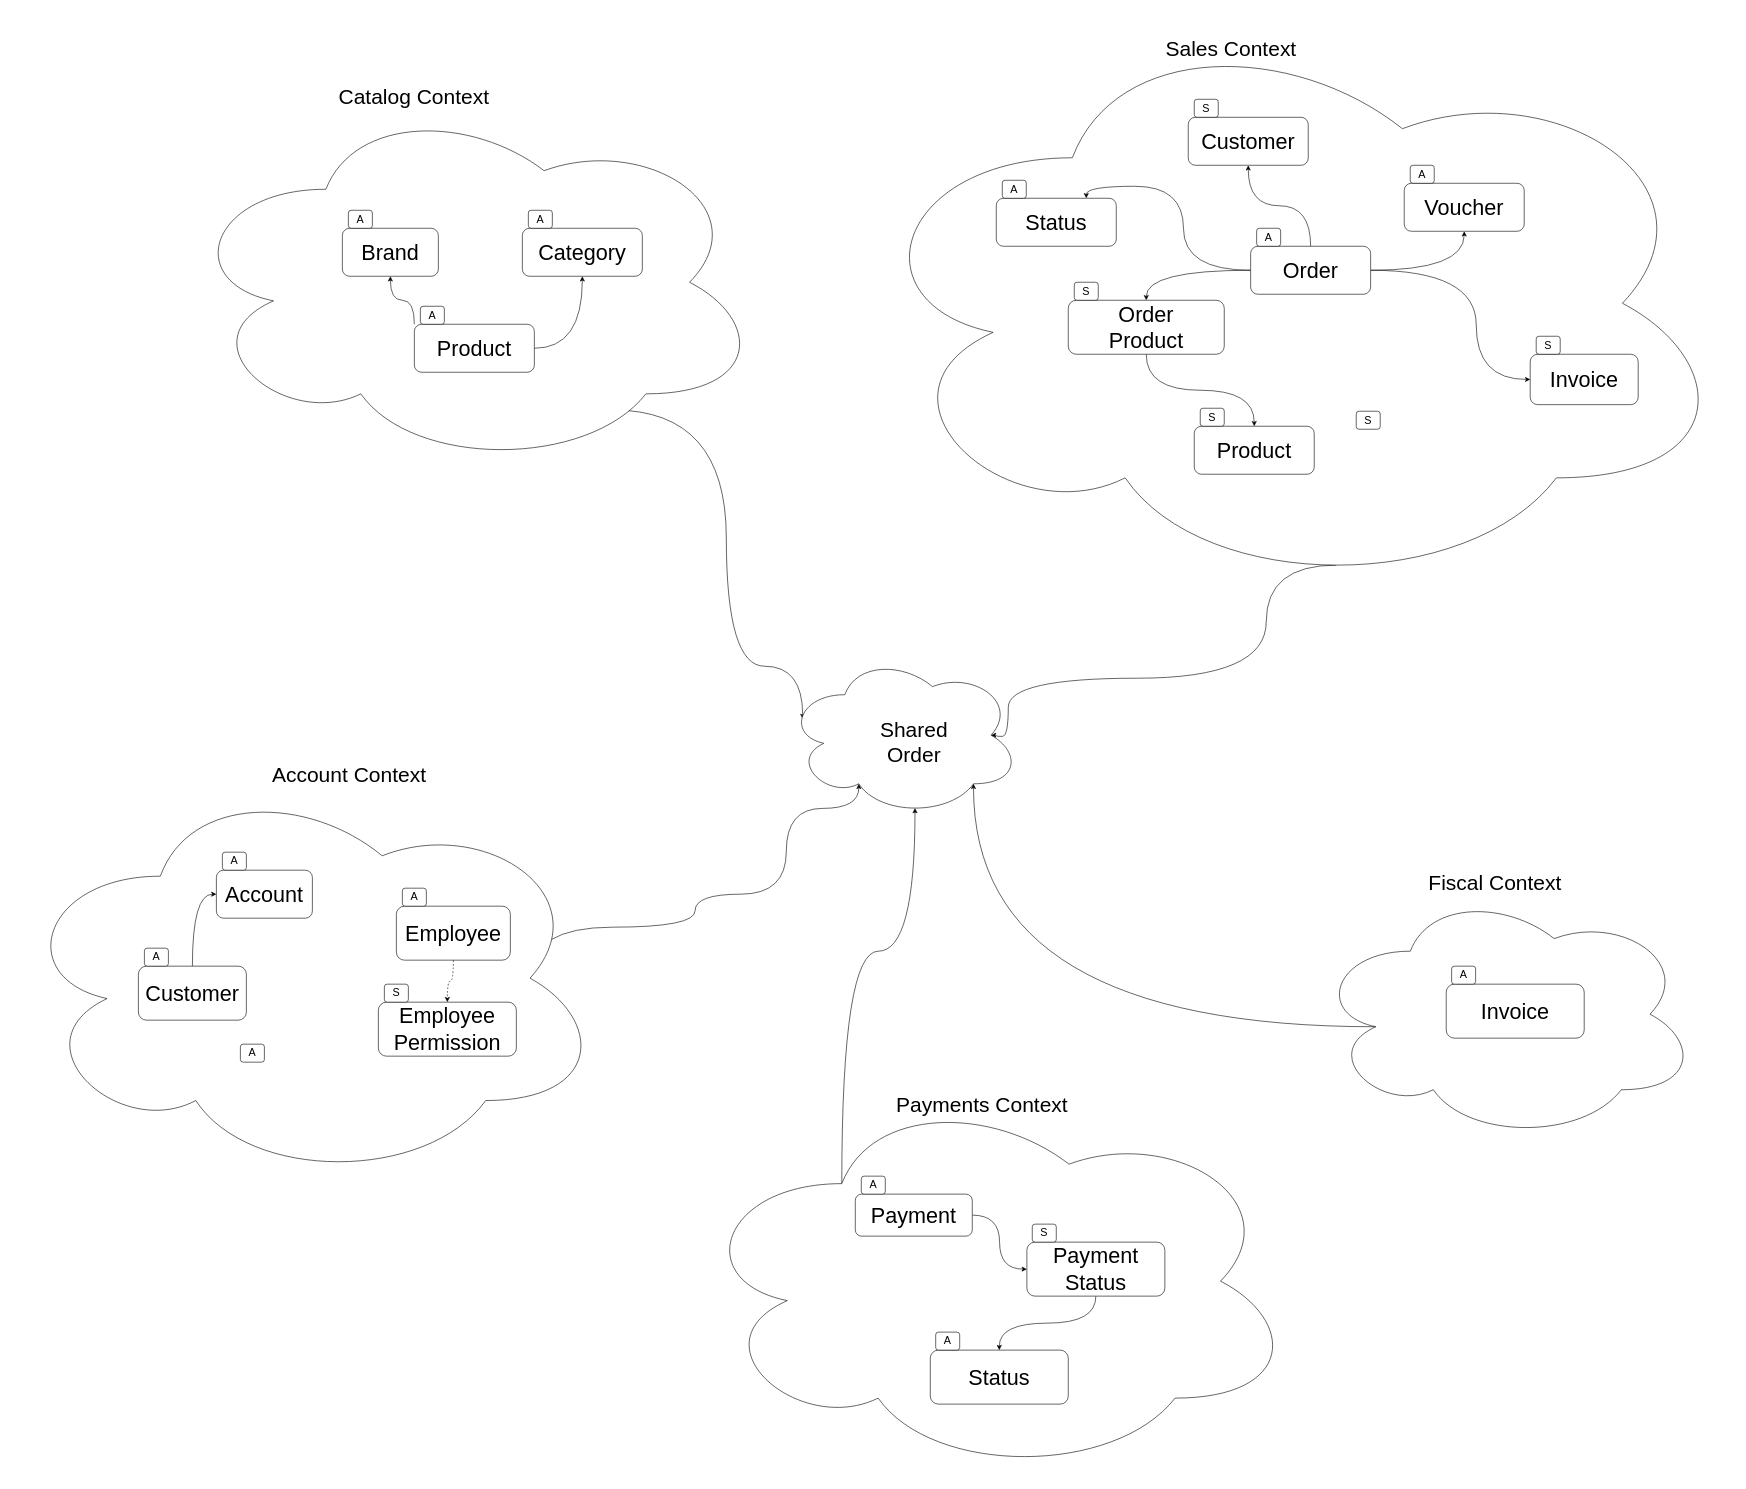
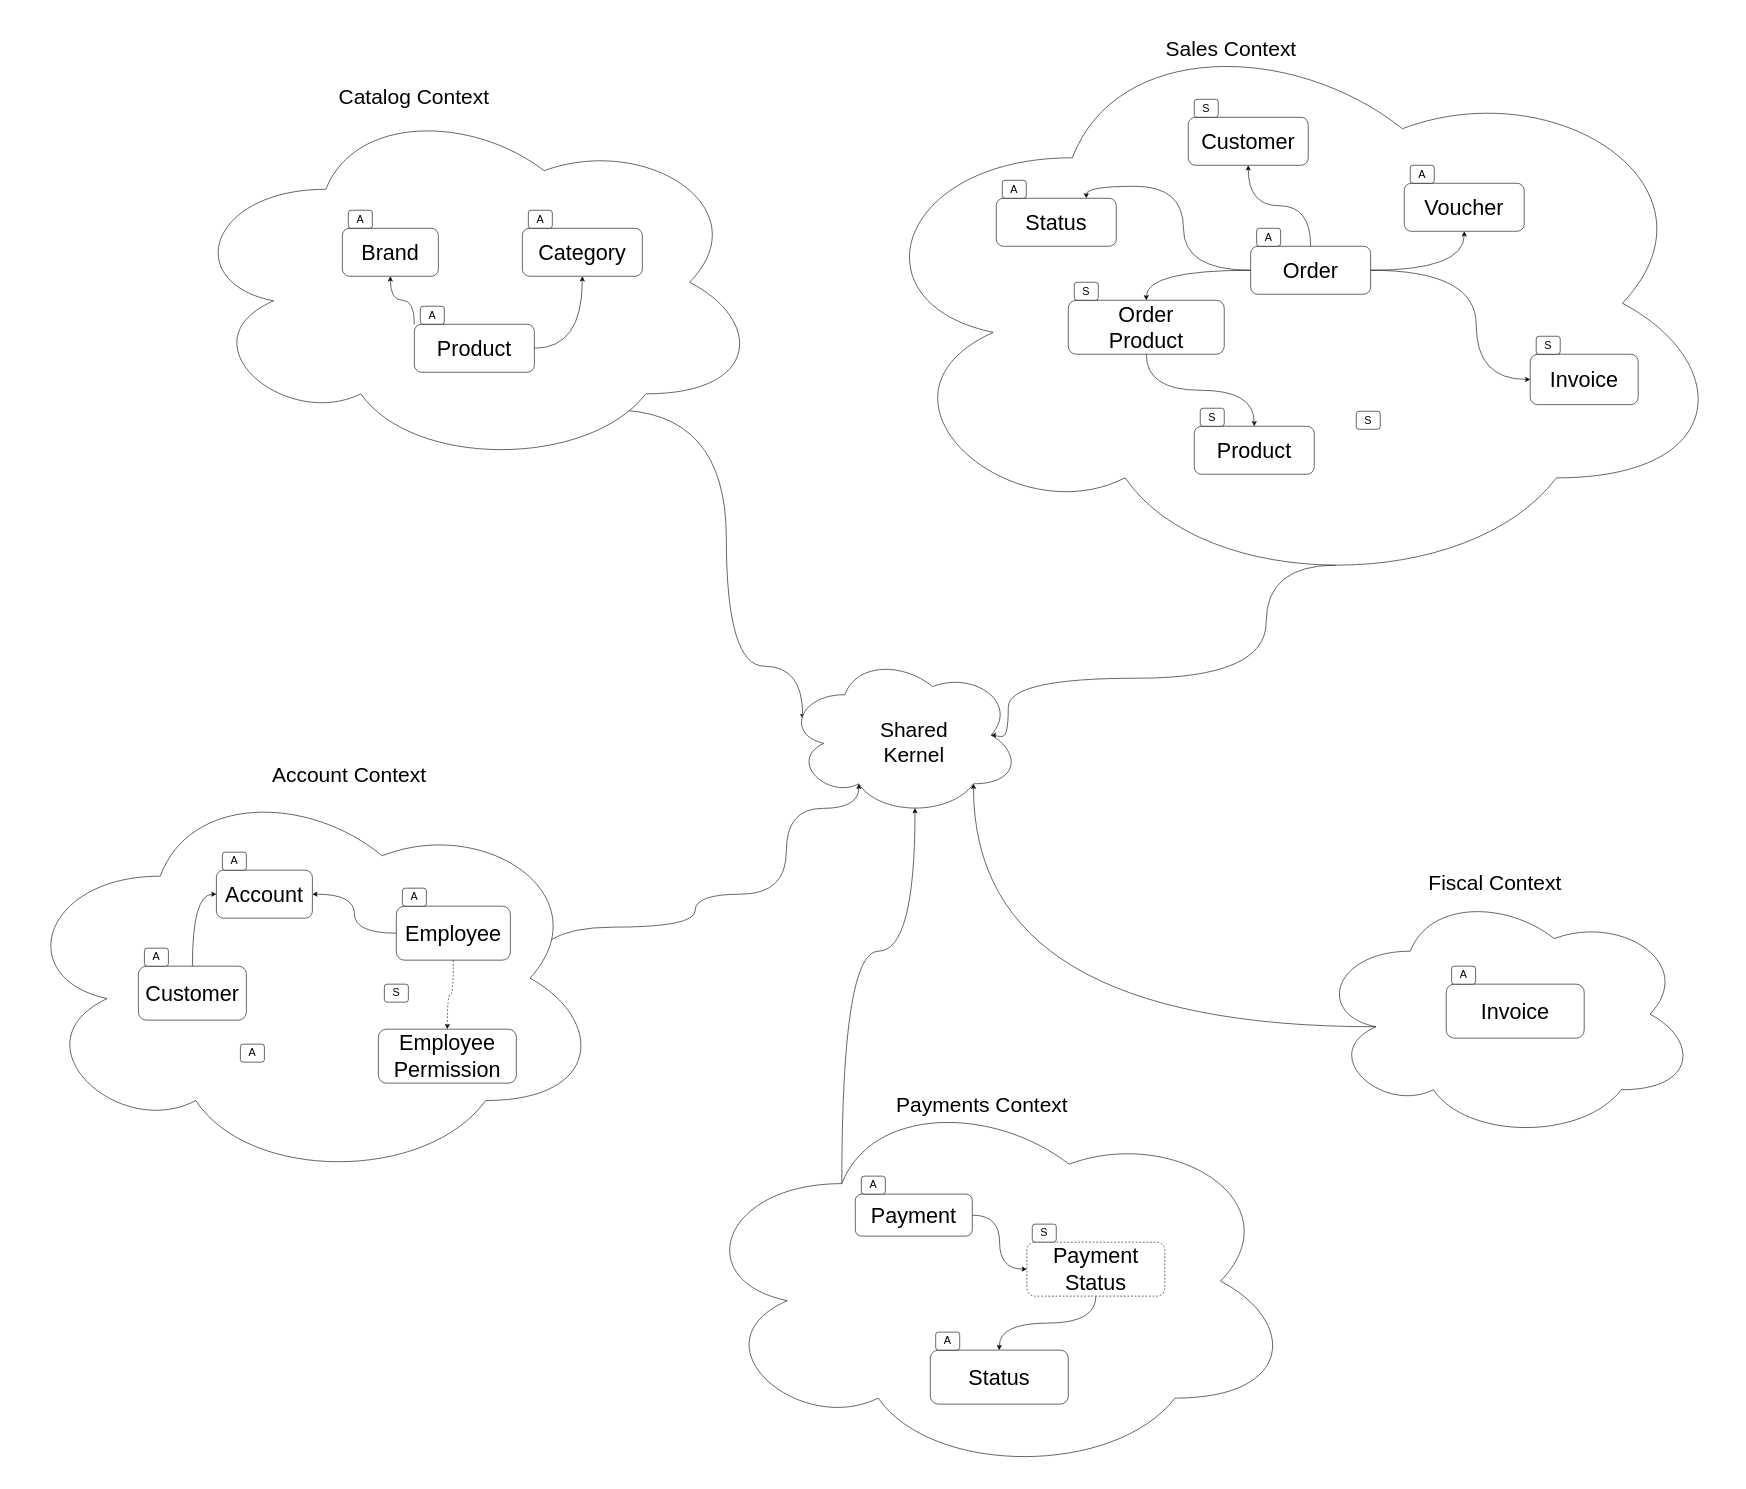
node "Shared Order": label "Shared Order" -> "Shared Kernel"
edge "Employee" -> "Account": added
node "Employee Permission": moved (447, 1029) -> (447, 1056)
node "Payment Status": style solid -> dashed
